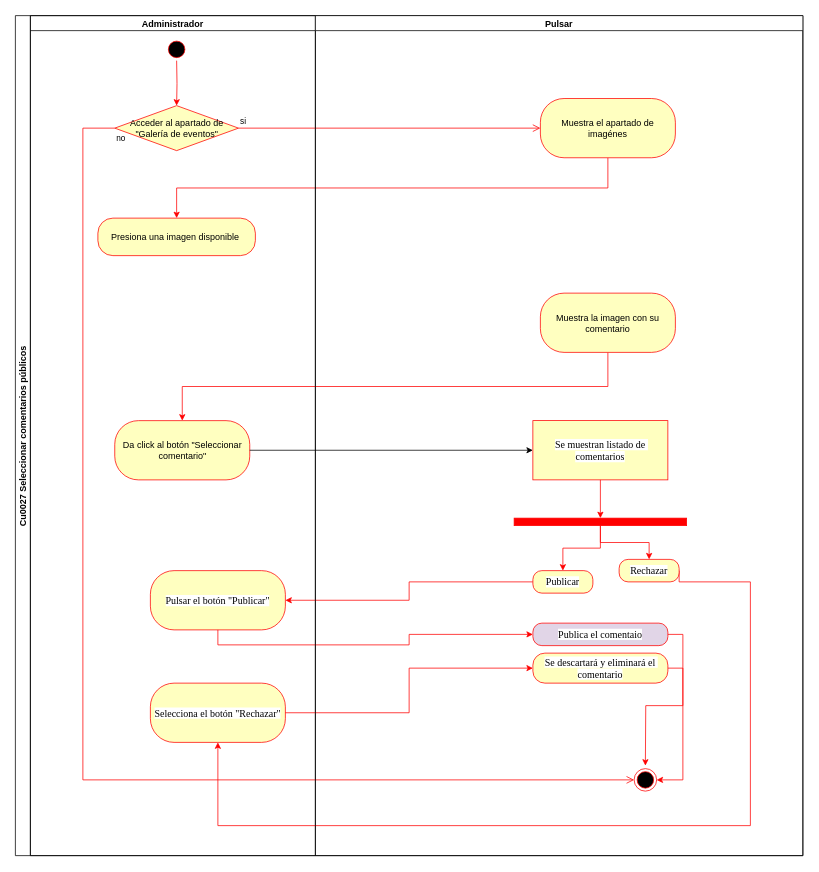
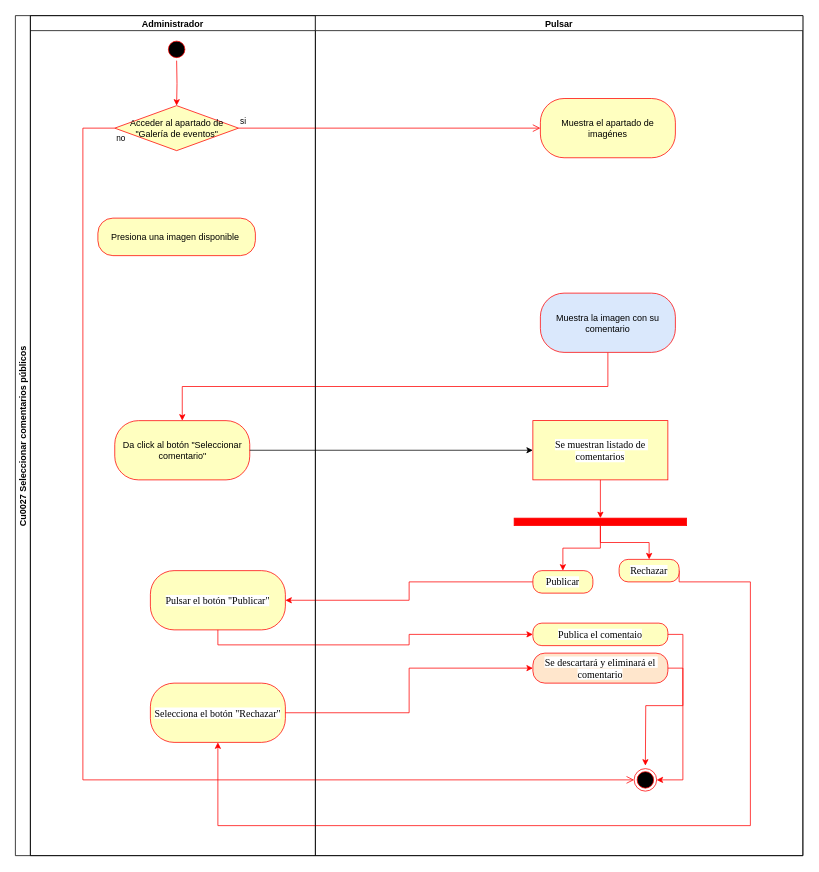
edge "Muestra el apartado de imagénes" -> "Presiona una imagen disponible": removed
node "Muestra la imagen con su comentario": fillcolor #ffffc0 -> #dae8fc
node "Publica el comentaio": fillcolor #e1d5e7 -> #ffffc0
node "Se descartará y eliminará el comentario": fillcolor #ffffc0 -> #ffe6cc
